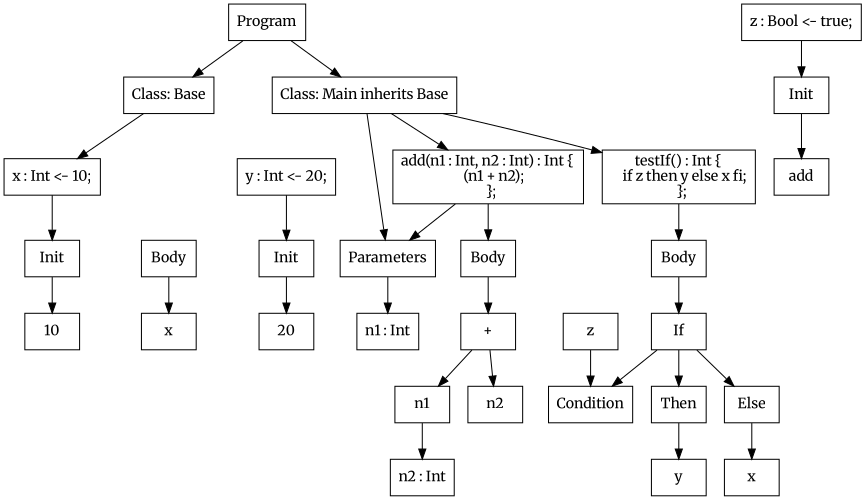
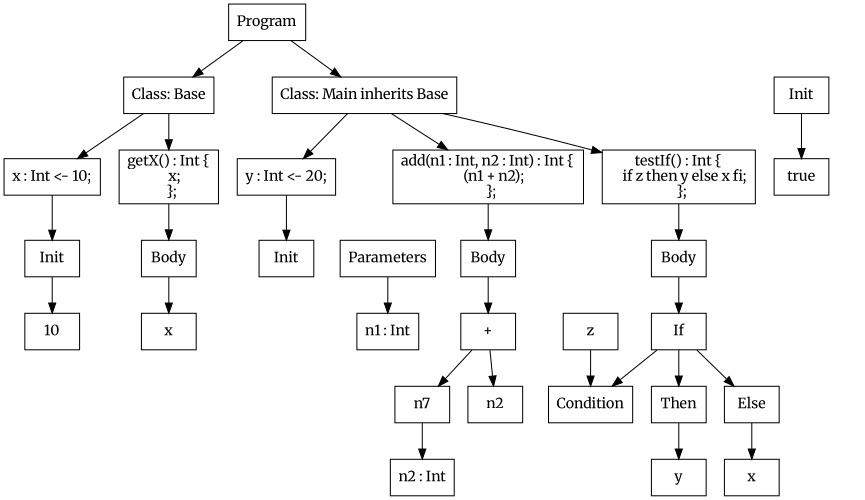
node "z : Bool <- true;": removed
edge "Class: Main inherits Base" -> "Parameters": now "Class: Main inherits Base" -> "y : Int <- 20;"
node "getX() : Int { x; };": added
node "add": label "add" -> "true"
edge "add(n1 : Int, n2 : Int) : Int { (n1 + n2); };" -> "Parameters": removed
node "20": removed
node "n1": label "n1" -> "n7"
